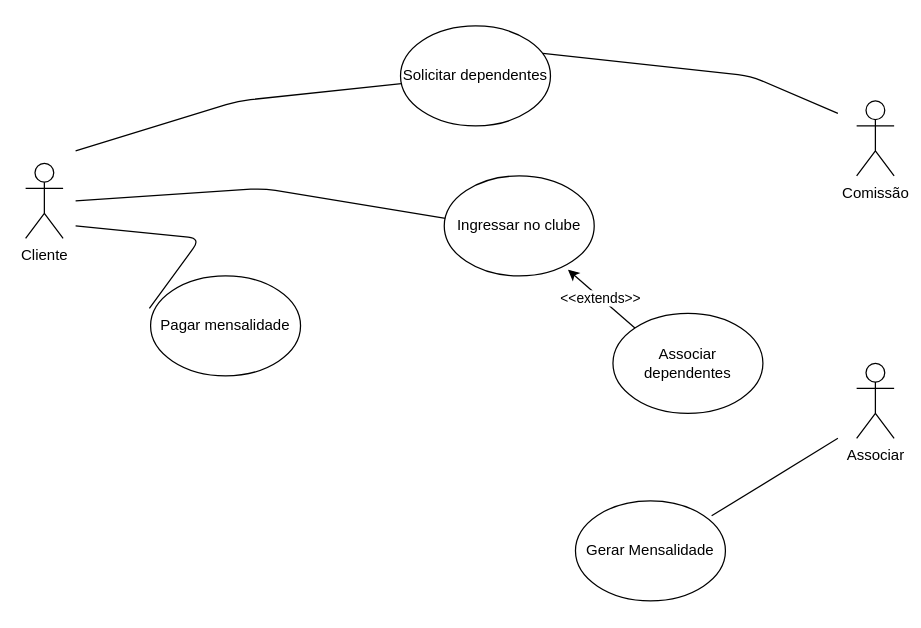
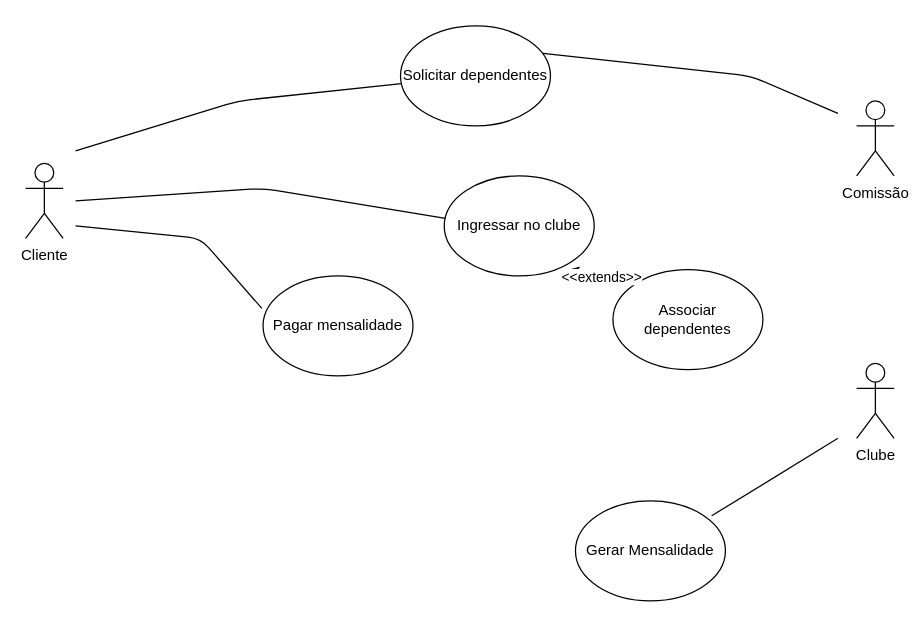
node "Pagar mensalidade": moved (226, 326) -> (338, 326)
node "Associar dependentes": moved (688, 363) -> (688, 319)
node "Associar": label "Associar" -> "Clube"
